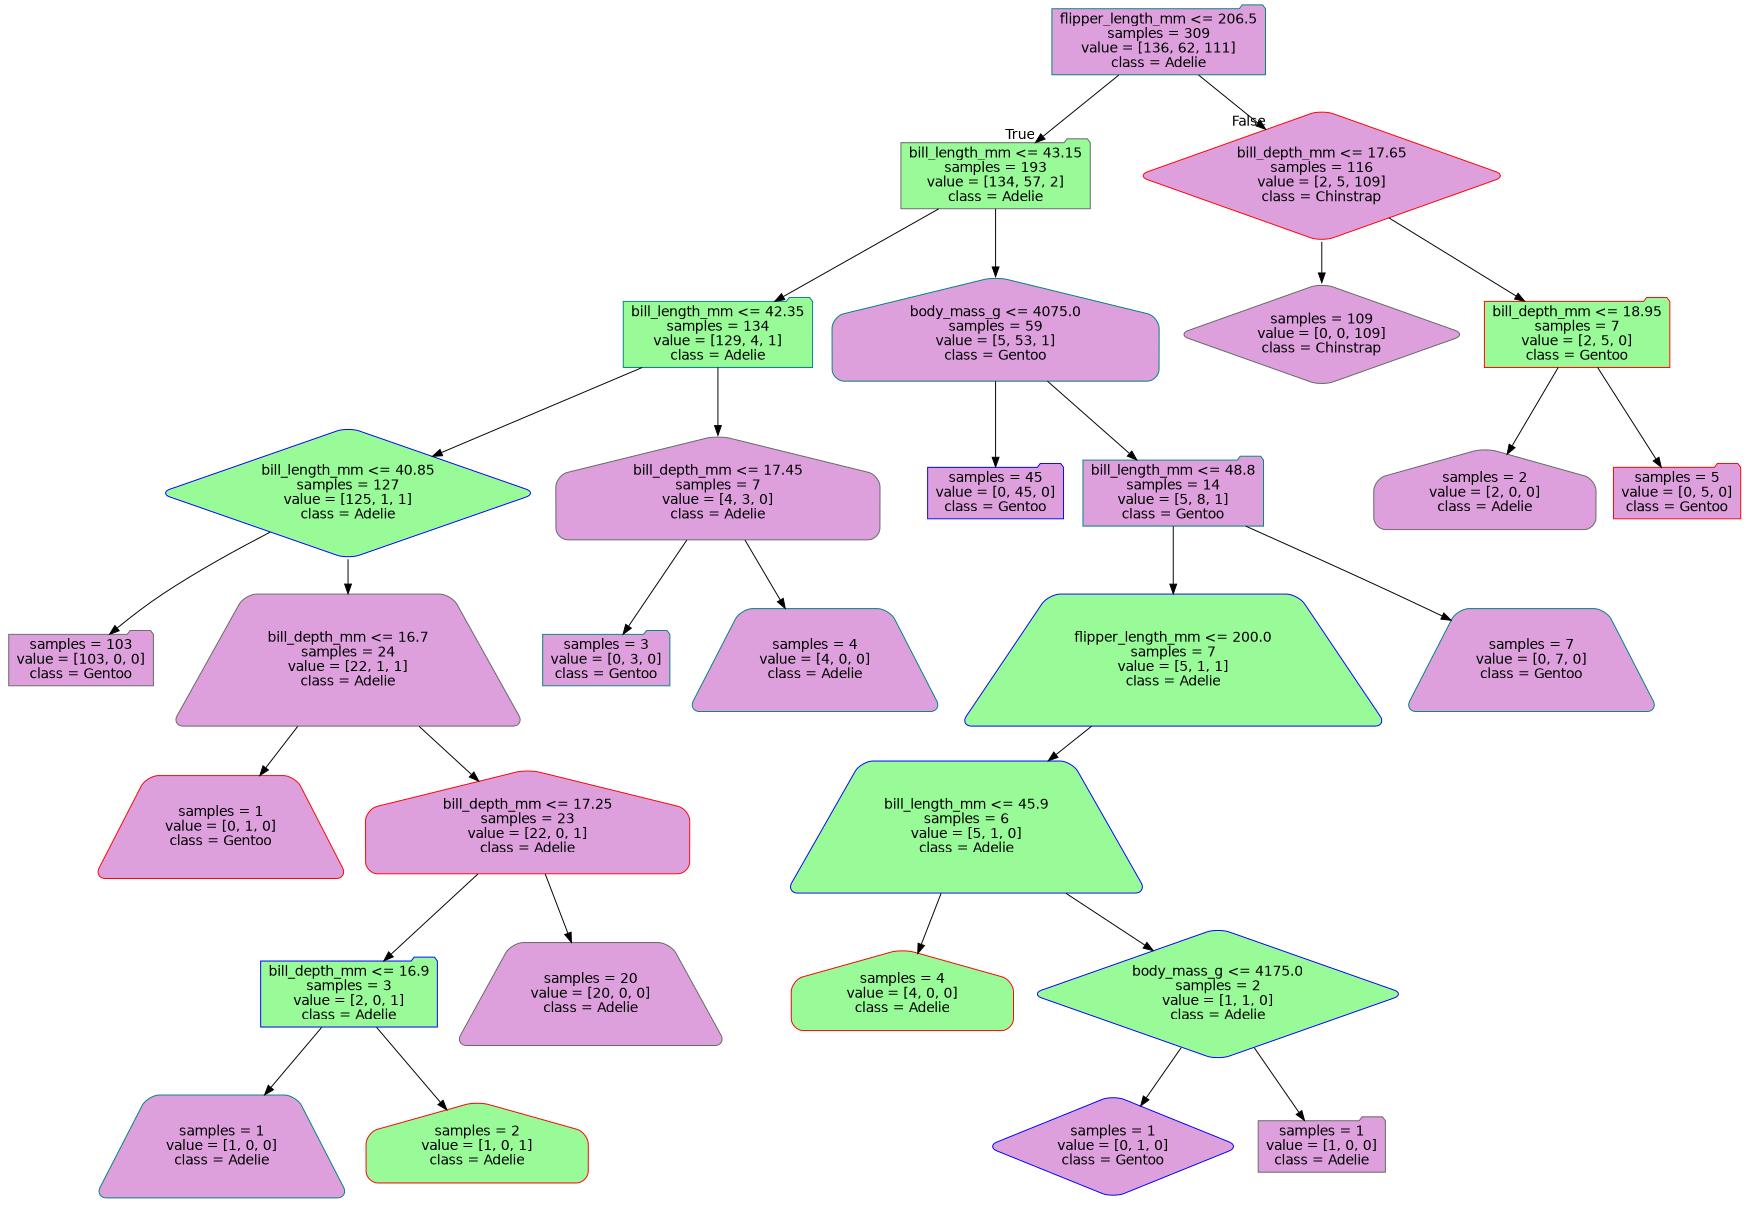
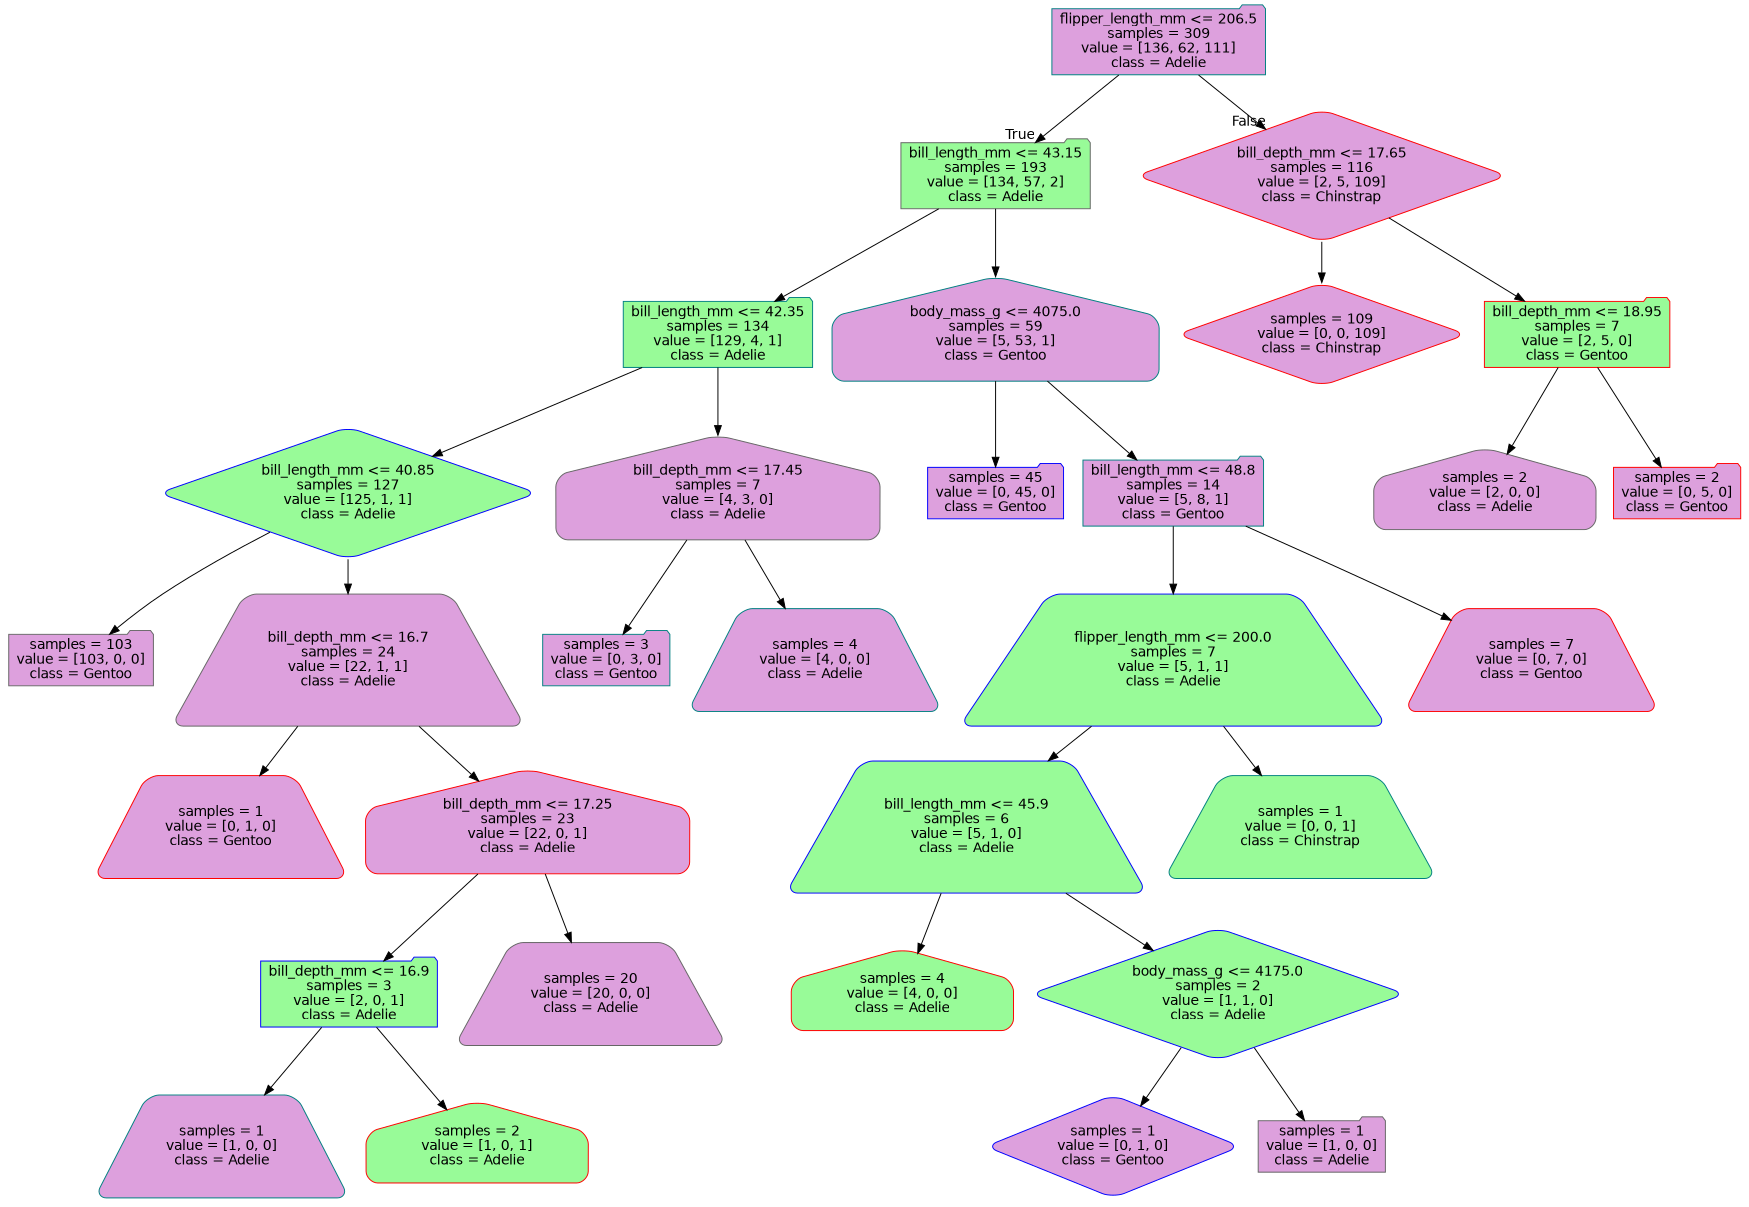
node "samples = 109 value = [0, 0, 109] class = Chinstrap": color gray40 -> red
node "samples = 5 value = [0, 5, 0] class = Gentoo": label "samples = 5 value = [0, 5, 0] class = Gentoo" -> "samples = 2 value = [0, 5, 0] class = Gentoo"
node "samples = 7 value = [0, 7, 0] class = Gentoo": color teal -> red
node "samples = 1 value = [0, 0, 1] class = Chinstrap": added
